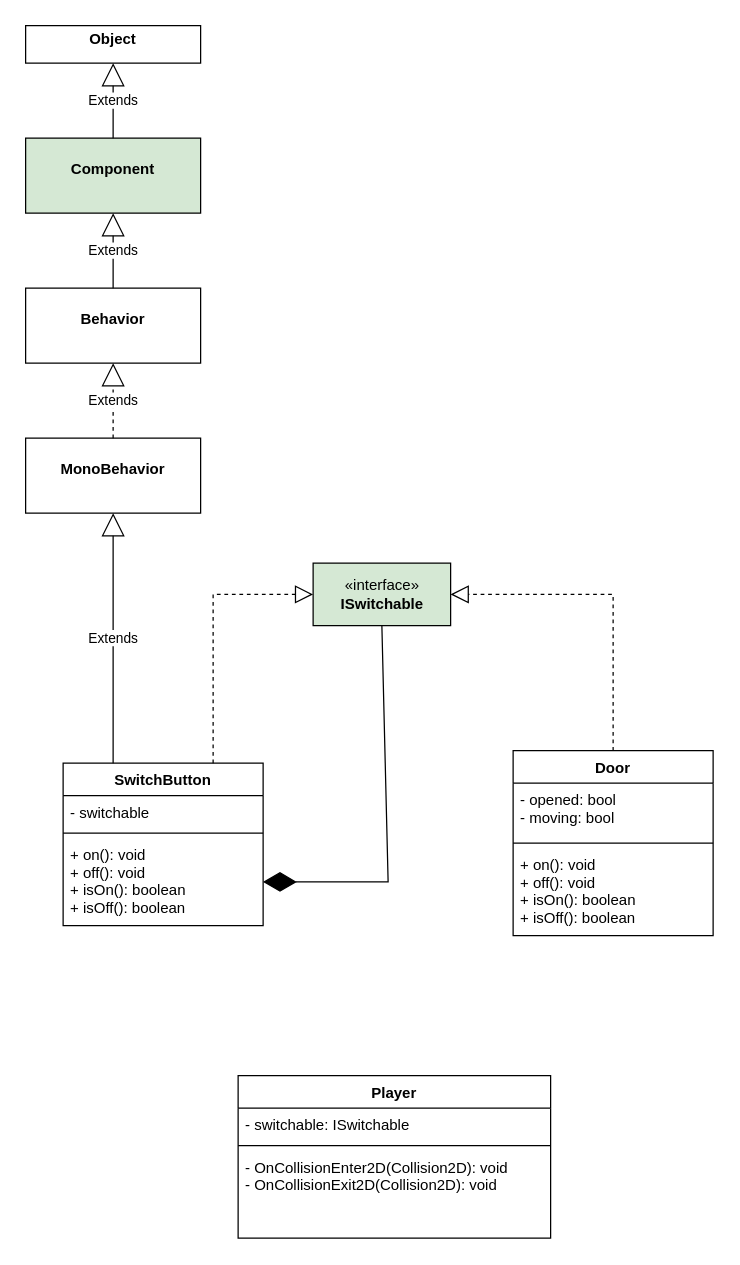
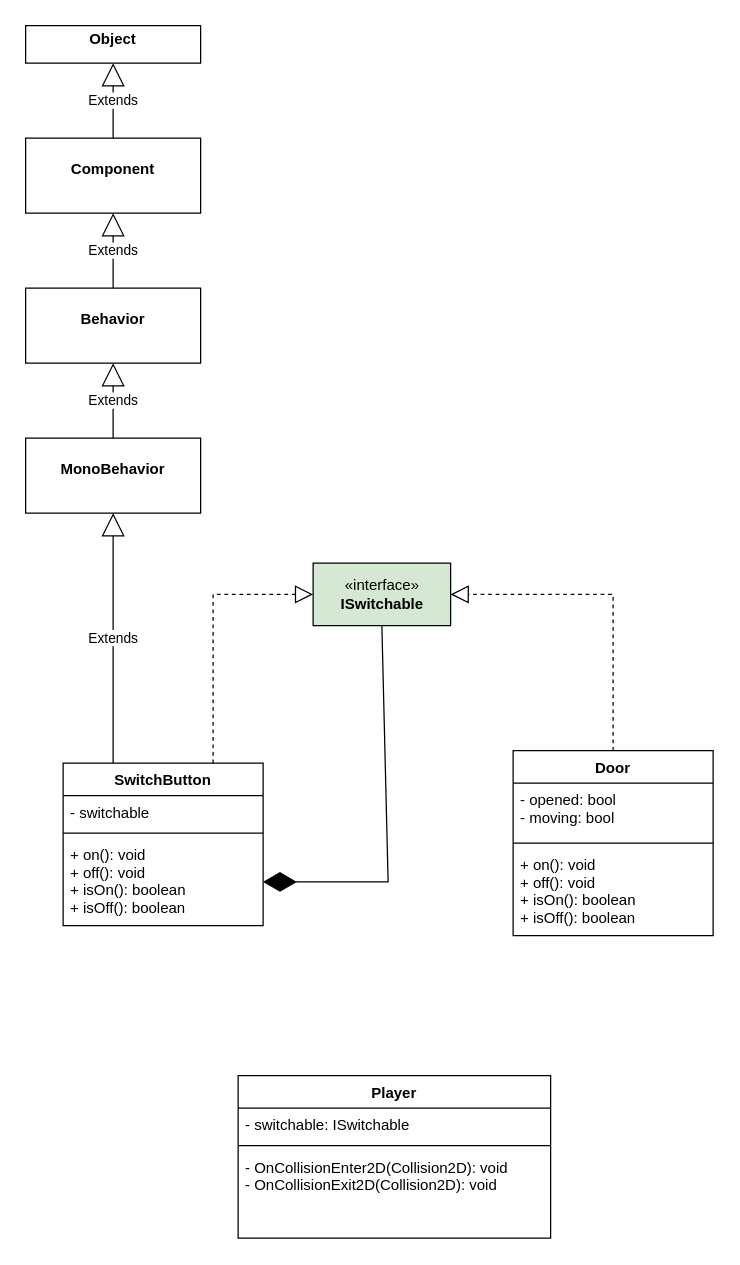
node "Component": fillcolor #d5e8d4 -> #ffffff
edge "MonoBehavior" -> "Behavior": style dashed -> solid
